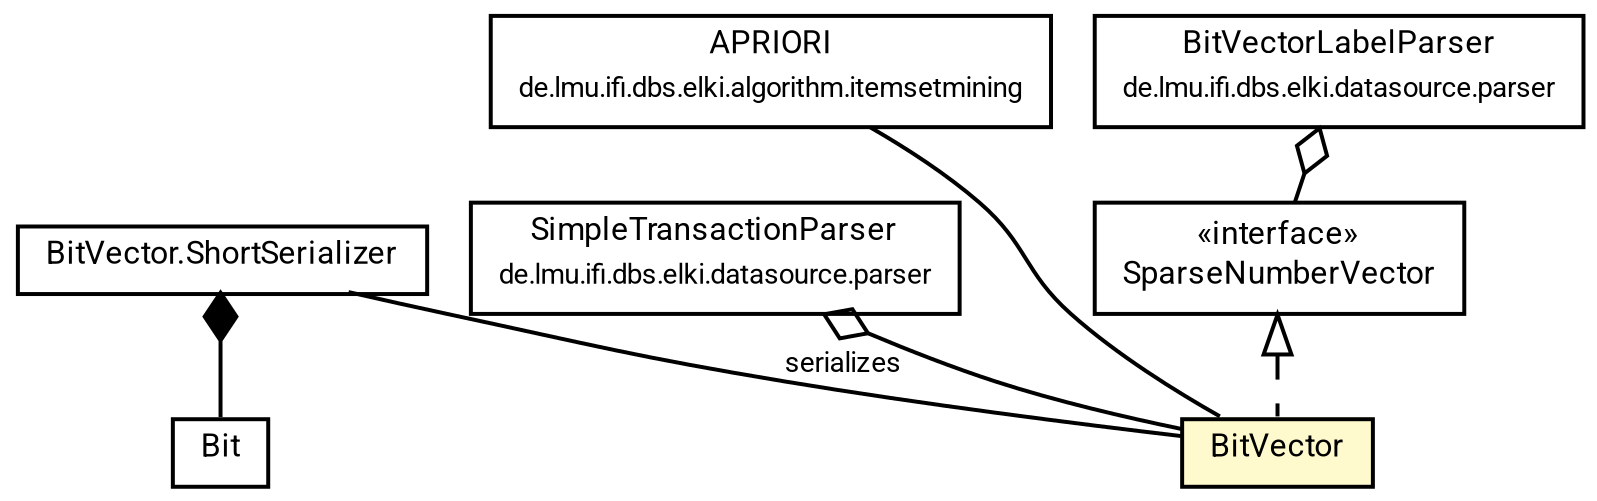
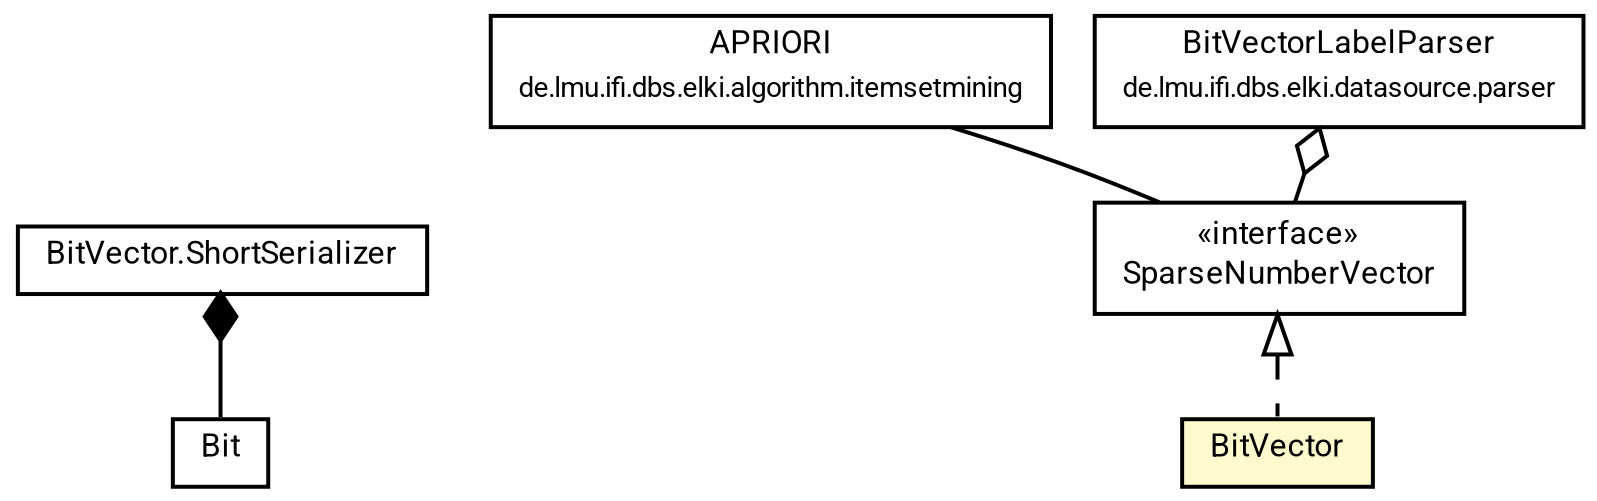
node "SimpleTransactionParser": removed
edge "APRIORI" -- "BitVector": now "APRIORI" -- "SparseNumberVector"
edge "BitVector.ShortSerializer" -- "BitVector": removed, label "serializes"
